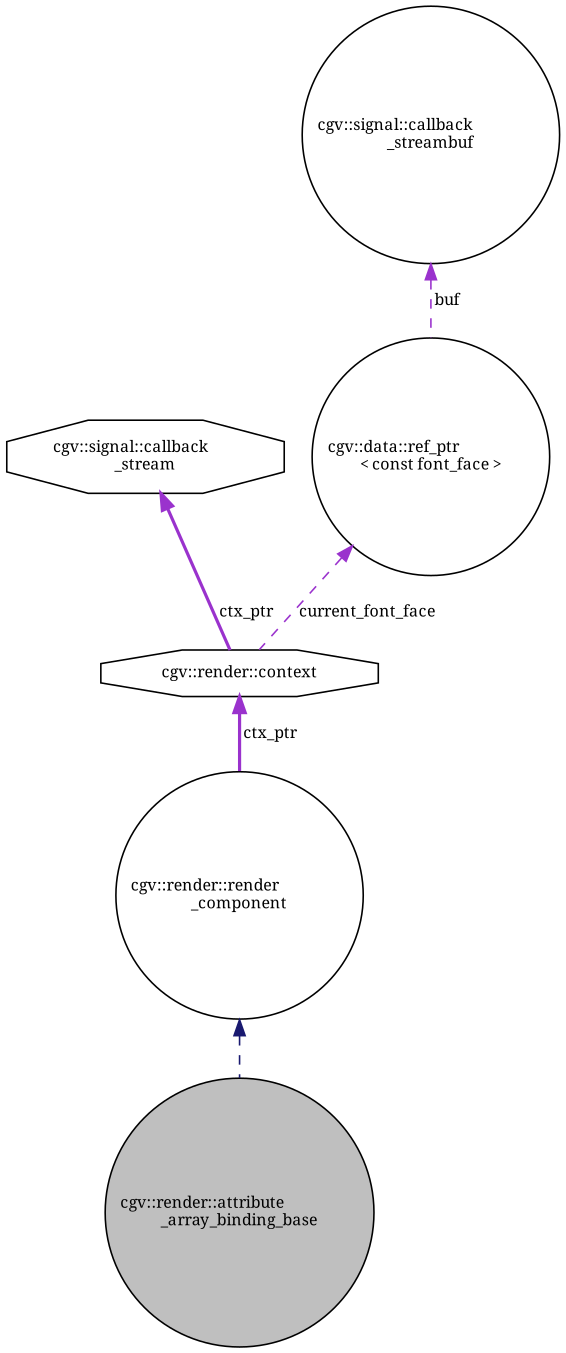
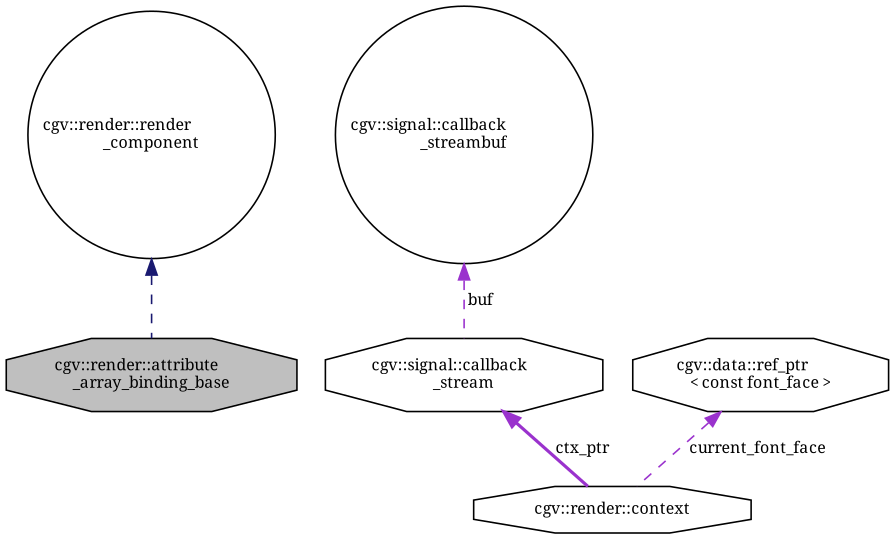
edge "cgv::data::ref_ptr < const font_face >" -> "cgv::signal::callback _streambuf": now "cgv::signal::callback _stream" -> "cgv::signal::callback _streambuf"
node "cgv::data::ref_ptr < const font_face >": shape circle -> octagon
edge "cgv::render::render _component" -> "cgv::render::context": removed, label "ctx_ptr"
node "cgv::render::attribute _array_binding_base": shape circle -> octagon
